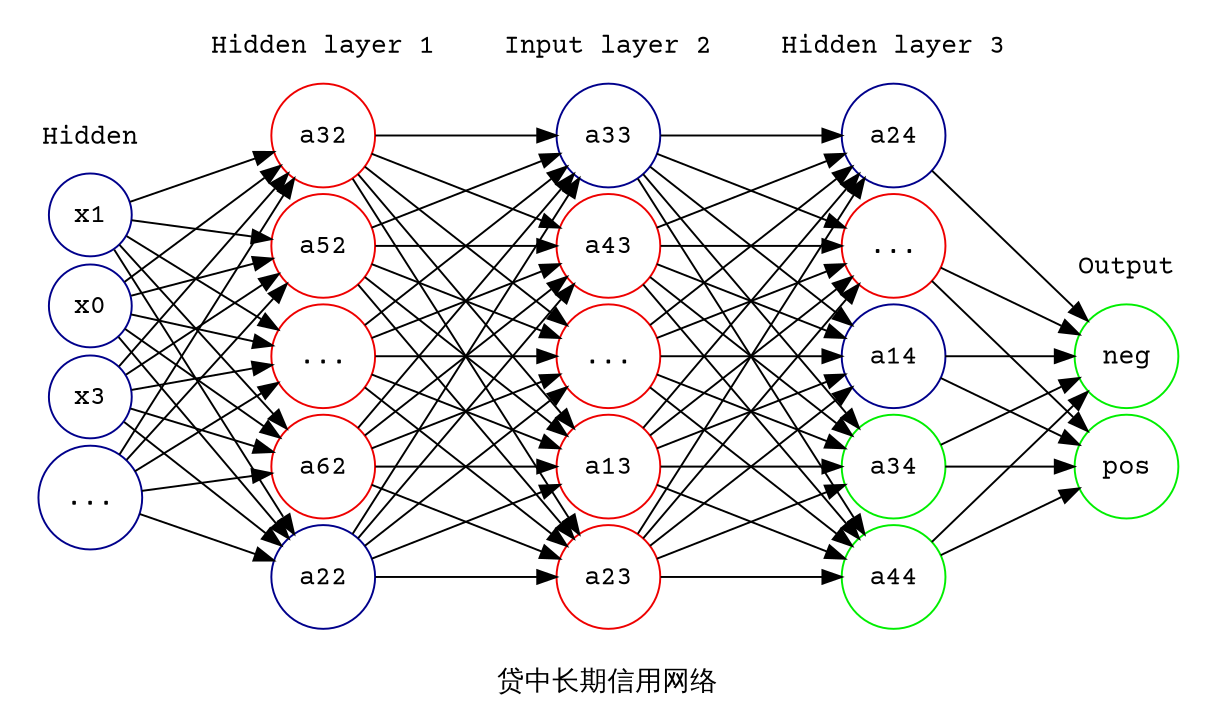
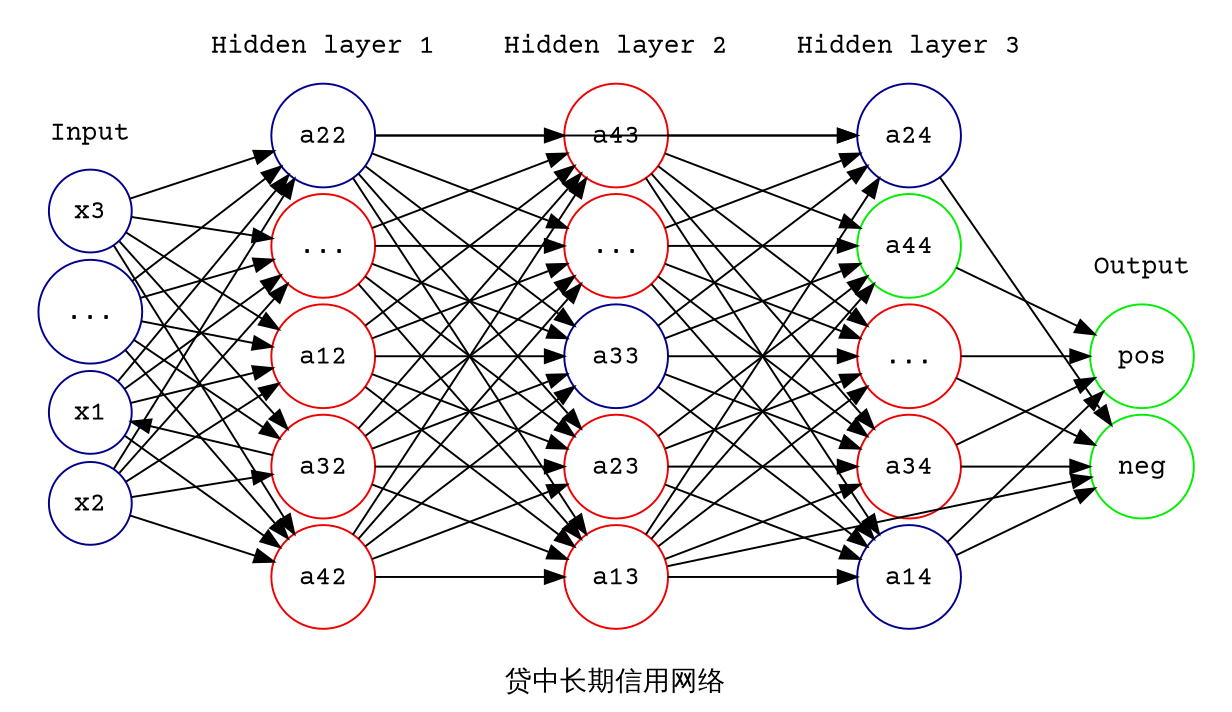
cluster "Input layer 2": label "Input layer 2" -> "Hidden layer 2"
cluster "Hidden": label "Hidden" -> "Input"
edge "x1" -> "a32": reversed
node "a52": label "a52" -> "a42"
node "x0": label "x0" -> "x2"
edge "a23" -> "a24": now "a22" -> "a24"
node "a62": label "a62" -> "a12"
node "a34": color green2 -> red2
edge "a44" -> "neg": now "a13" -> "neg"
